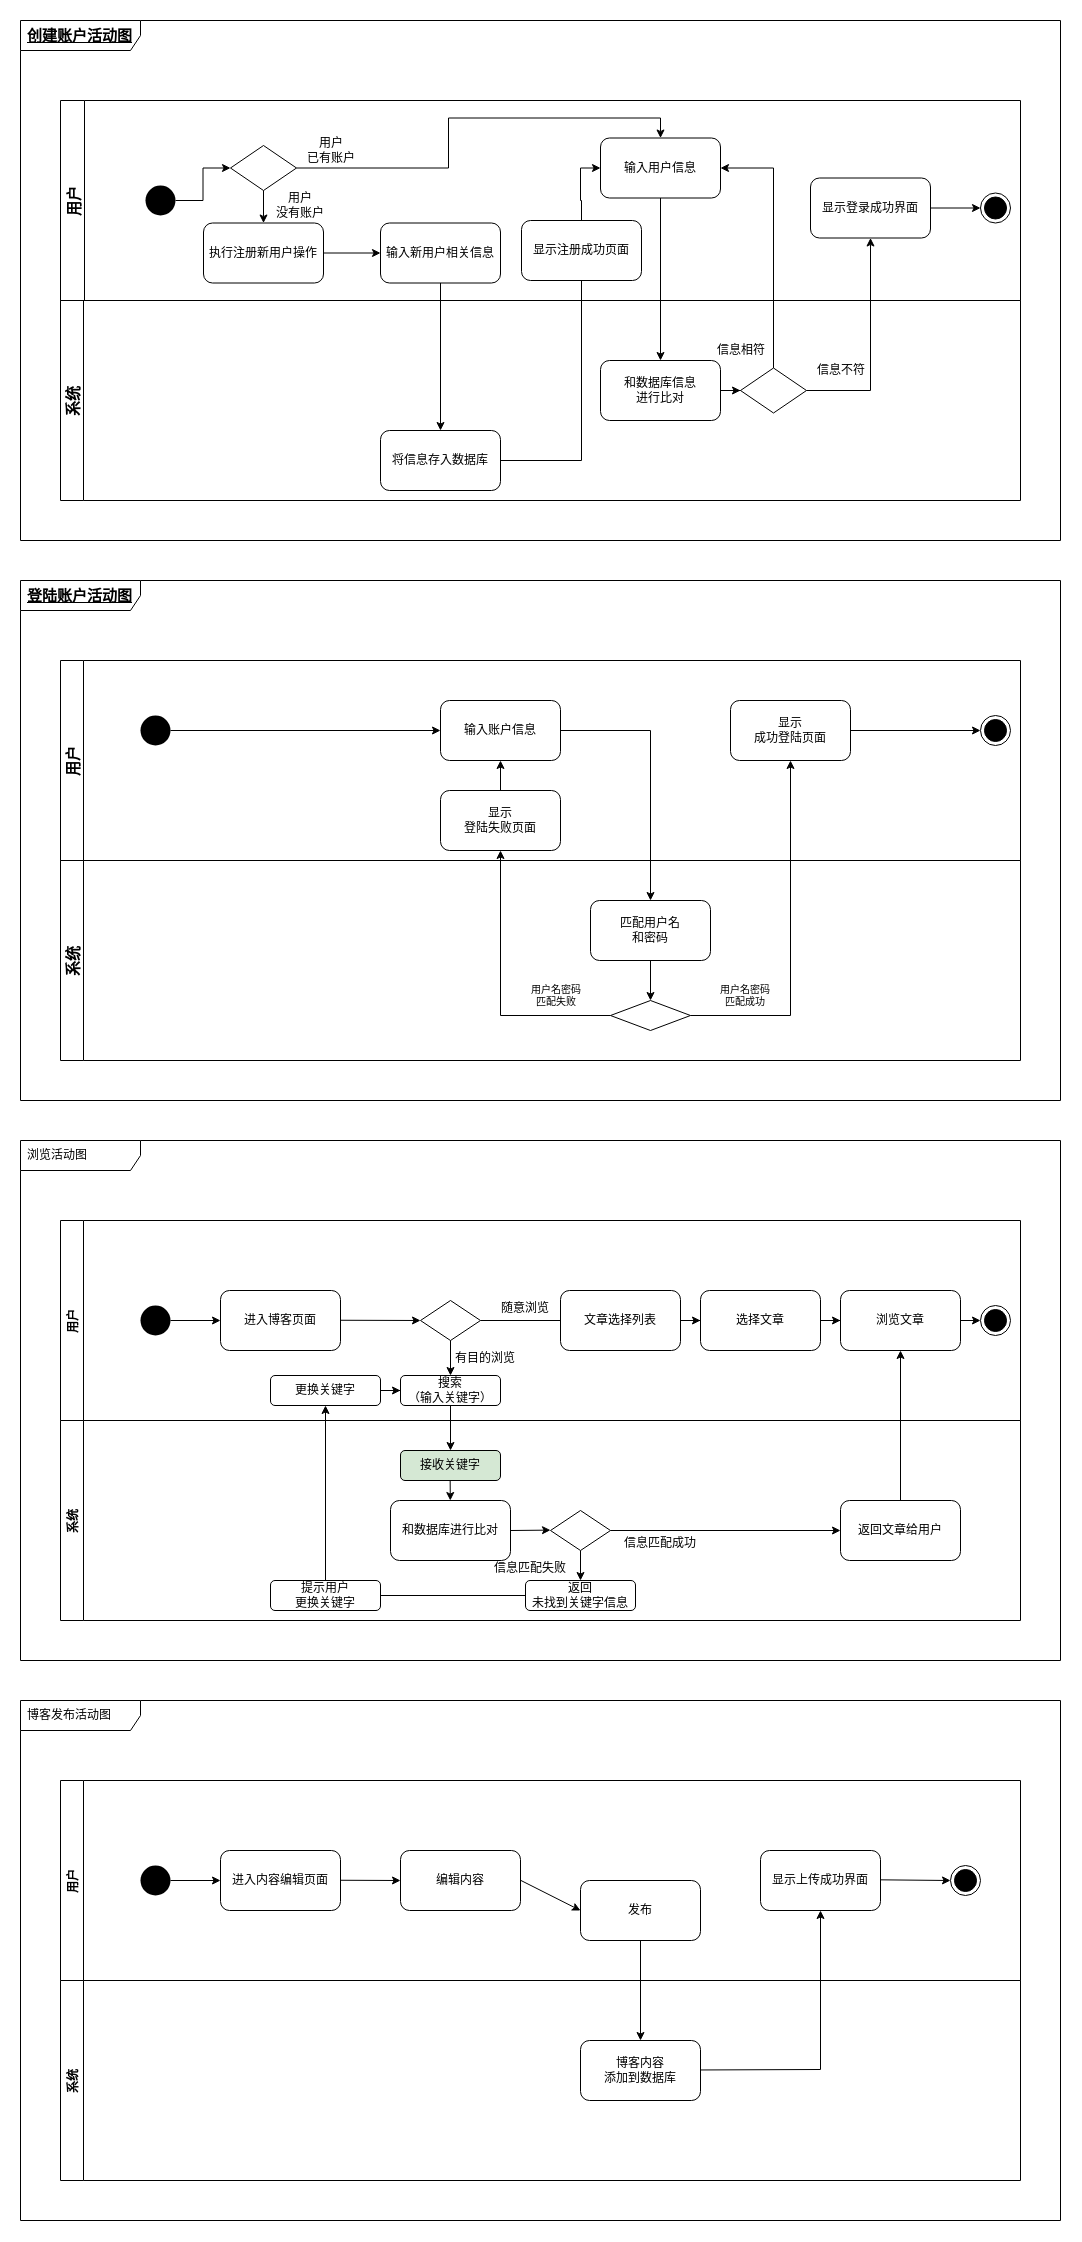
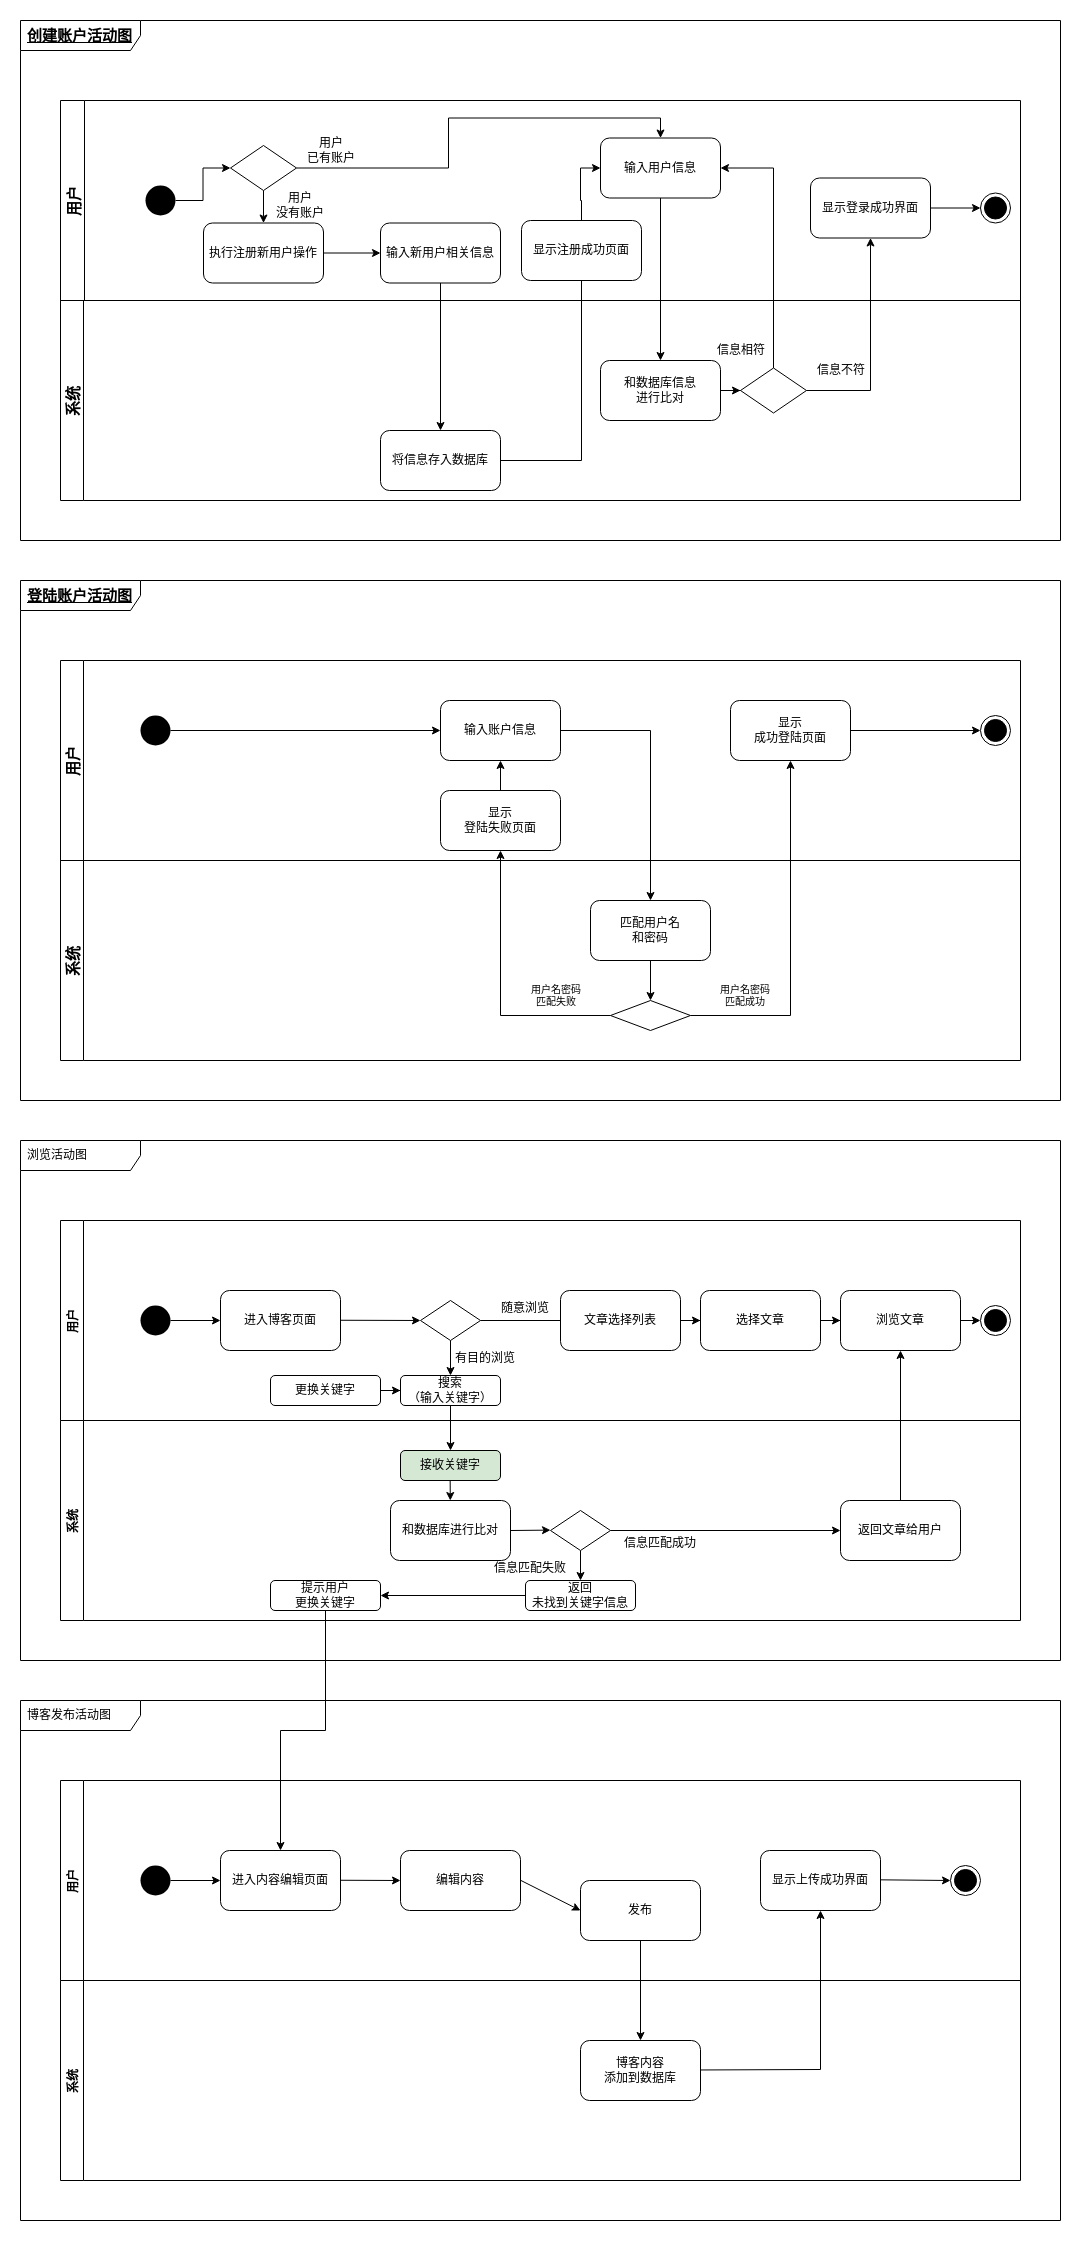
edge "提示用户 更换关键字" -> "更换关键字": now "提示用户 更换关键字" -> "进入内容编辑页面"
edge "提示用户 更换关键字" -- "返回 未找到关键字信息": arrowhead none -> classic
